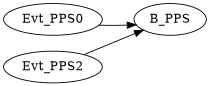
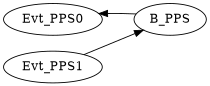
edge "Evt_PPS0" -> "B_PPS": reversed
node "Evt_PPS2": label "Evt_PPS2" -> "Evt_PPS1"
